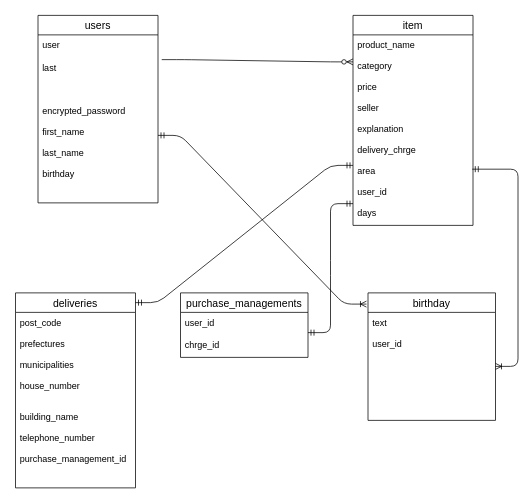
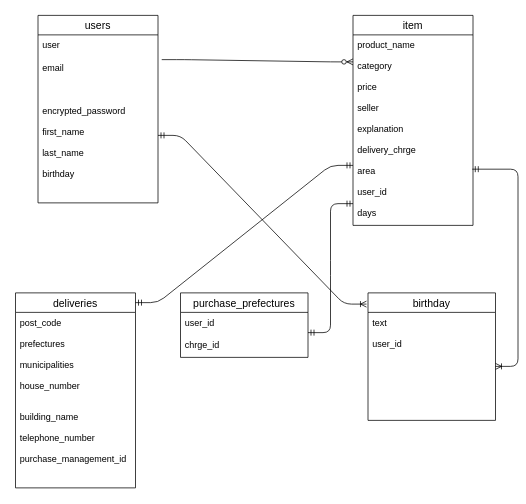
node "last": label "last" -> "email"
node "purchase_managements": label "purchase_managements" -> "purchase_prefectures"
